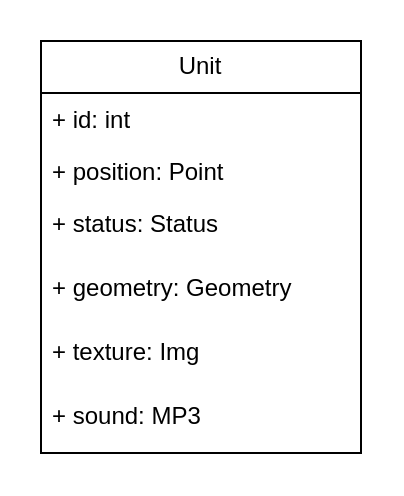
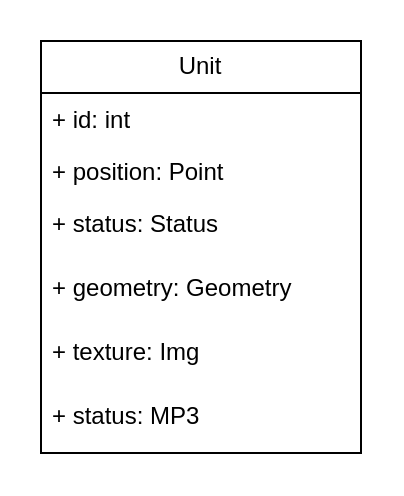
node "+ sound: MP3": label "+ sound: MP3" -> "+ status: MP3"
